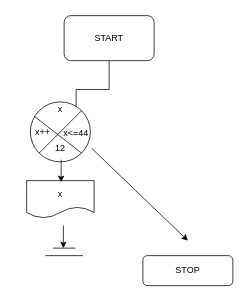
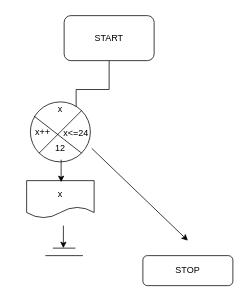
node "x<=44": label "x<=44" -> "x<=24"
